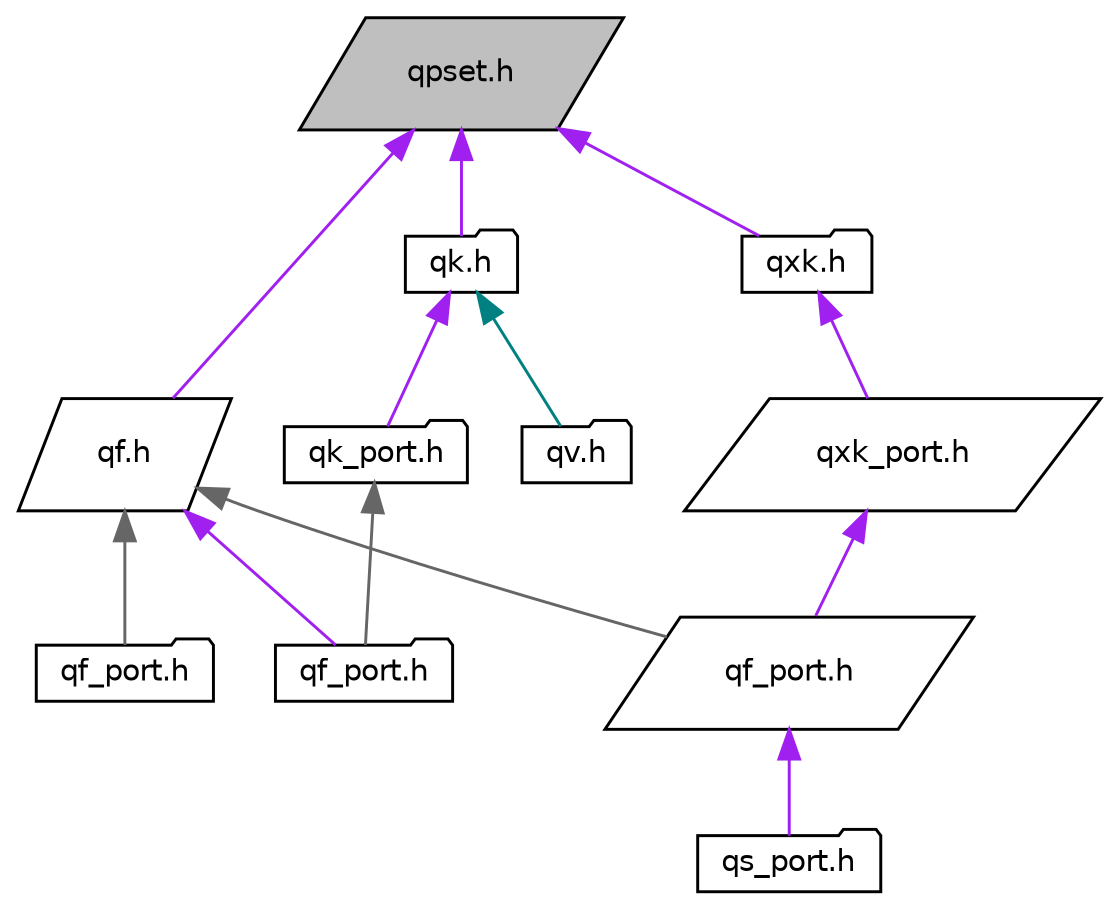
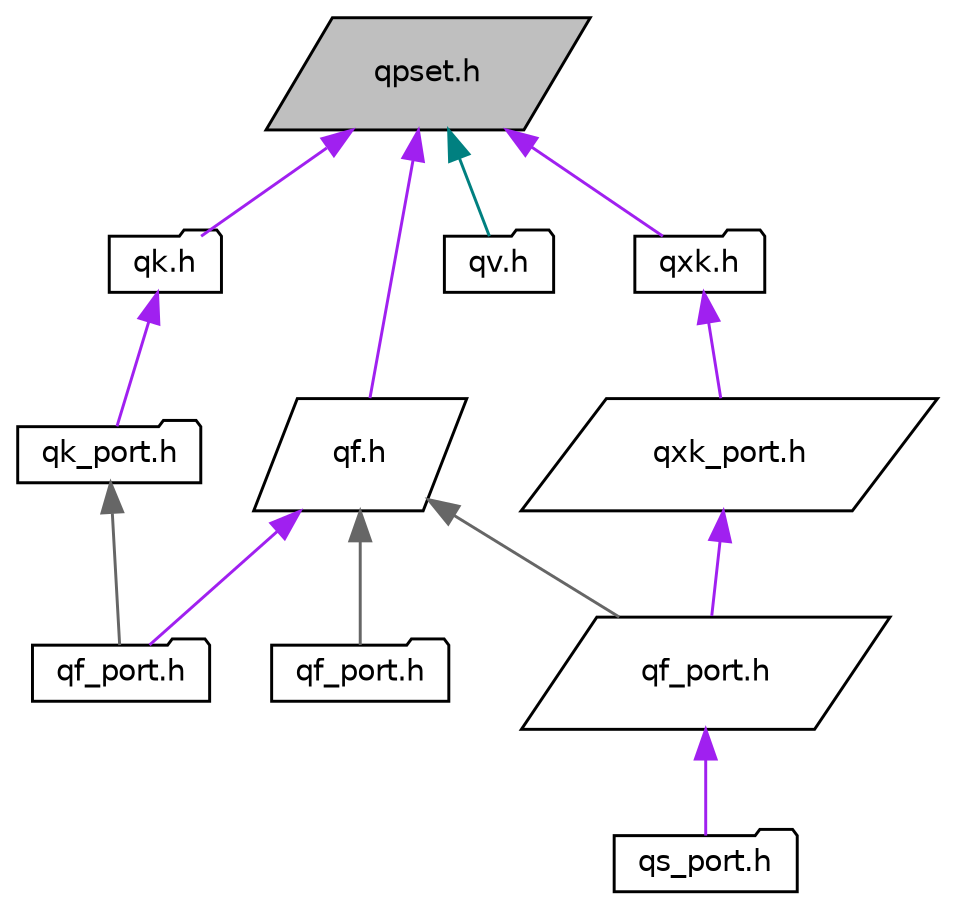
edge "qv.h" -> "qk.h": now "qv.h" -> "qpset.h"
